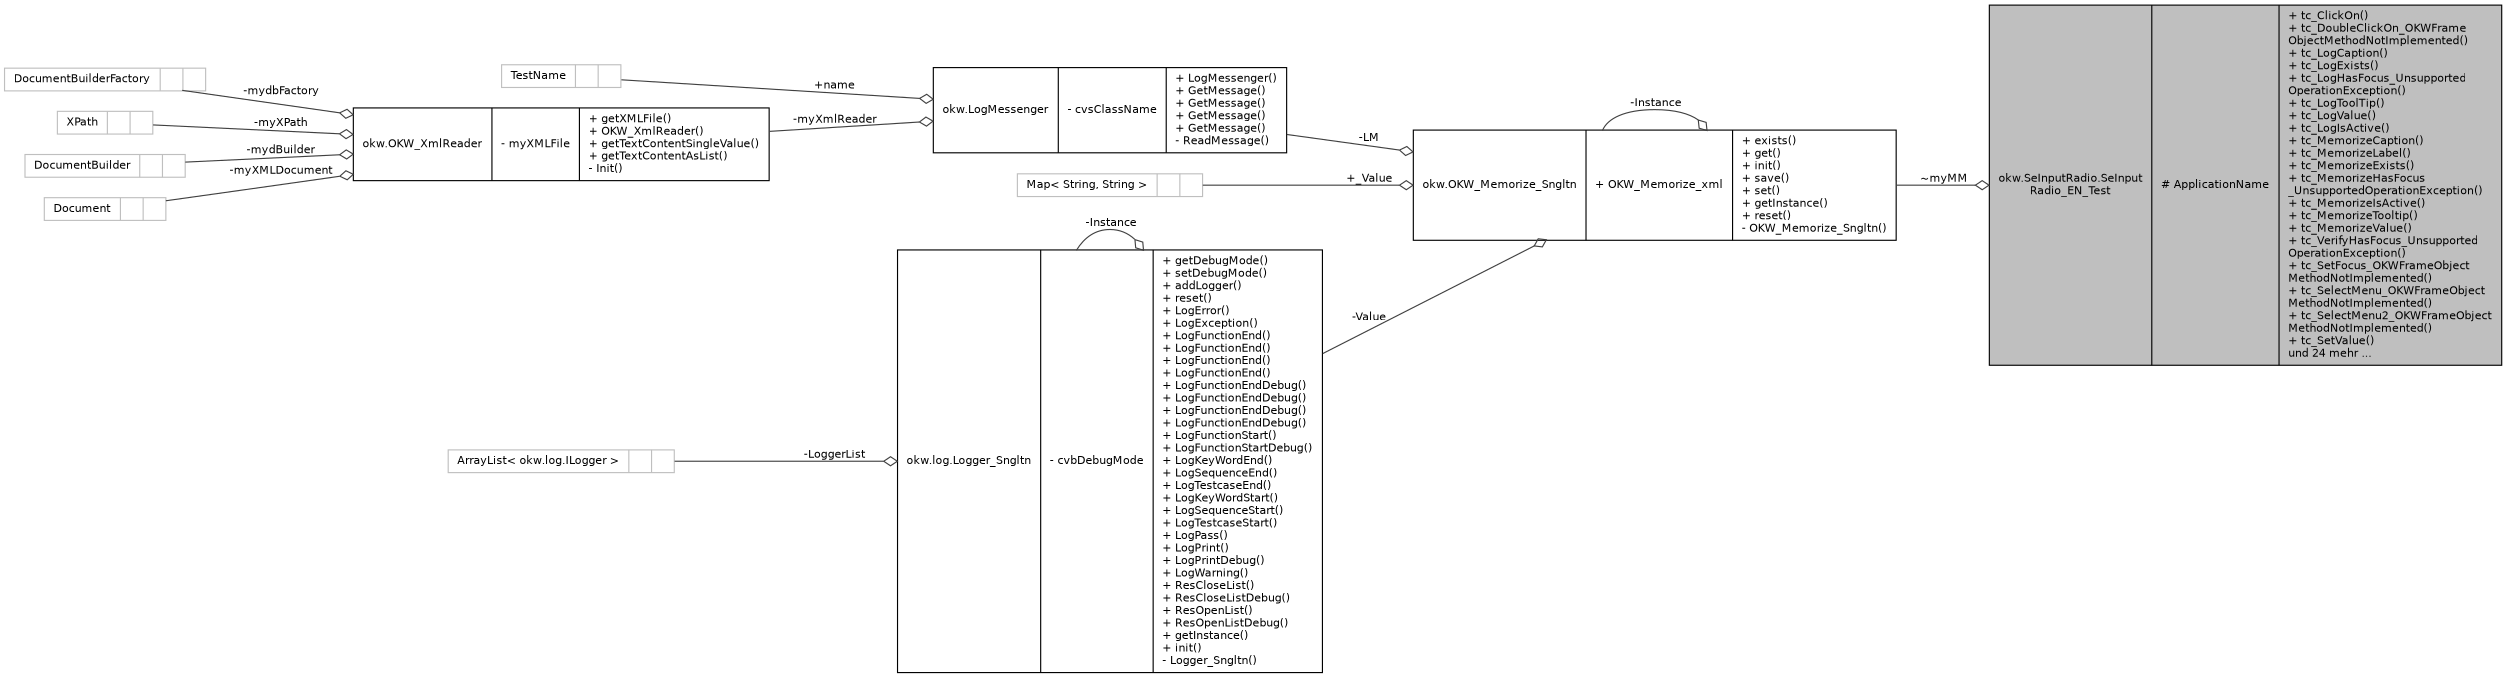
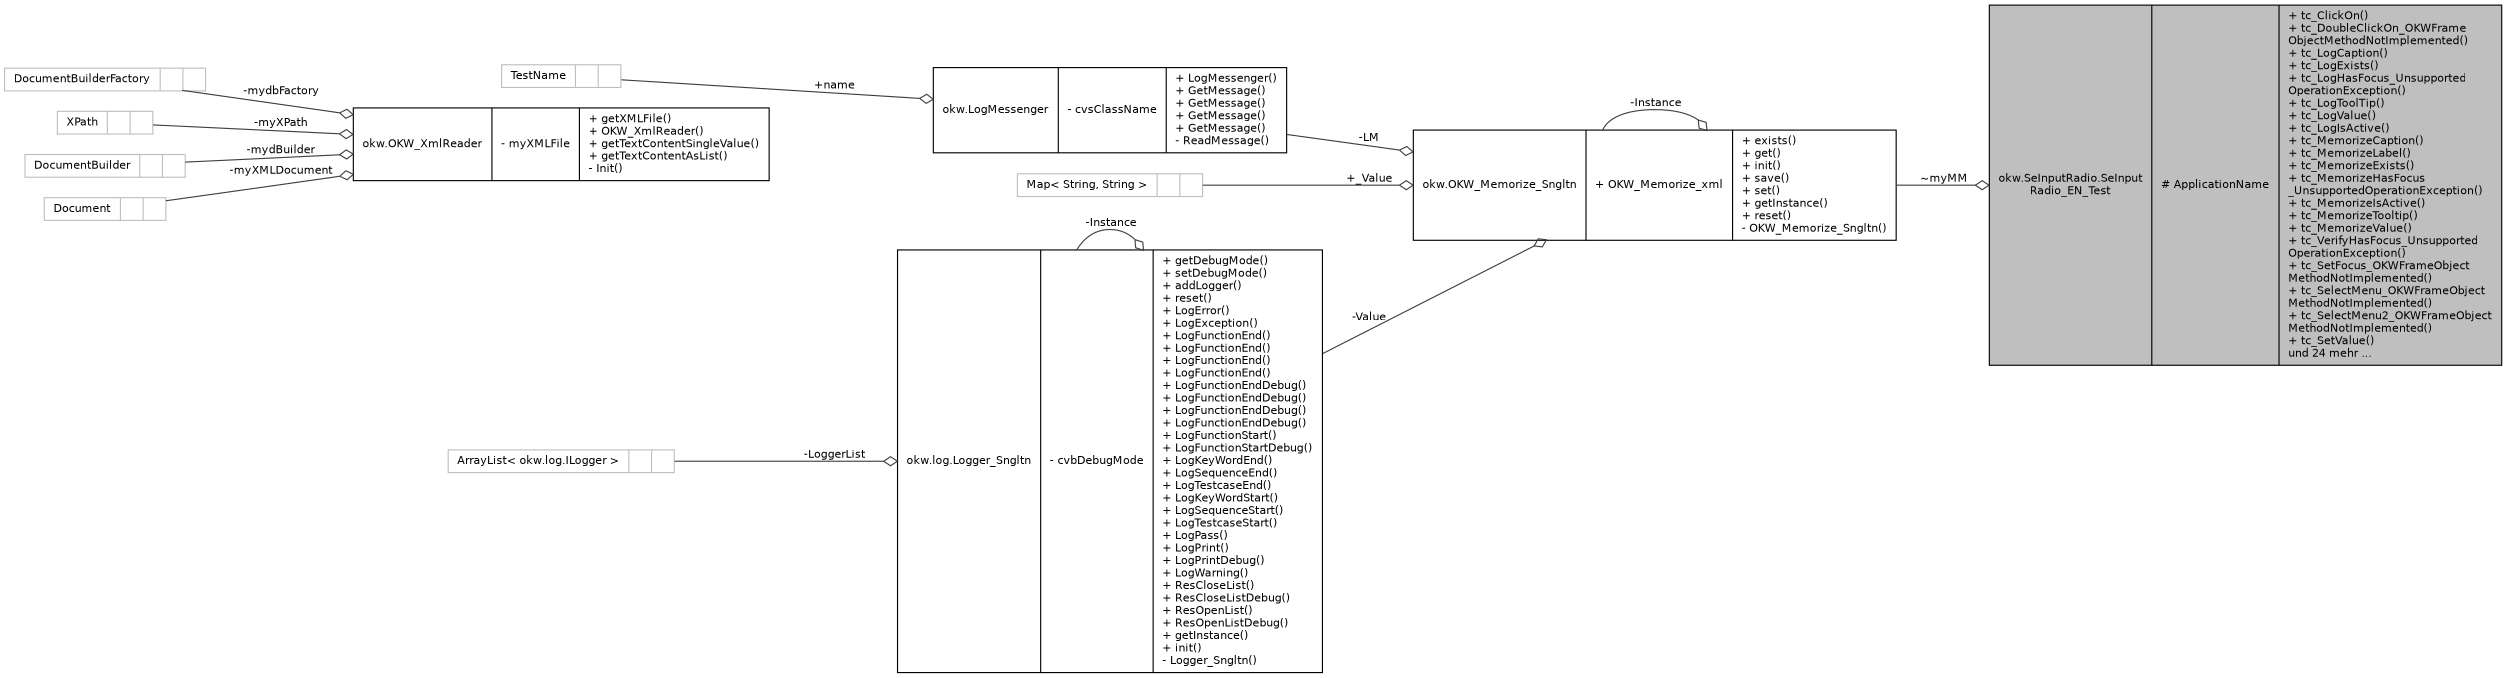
edge "okw.OKW_XmlReader" -> "okw.LogMessenger": removed, label "-myXmlReader"
